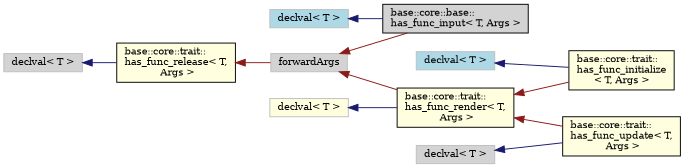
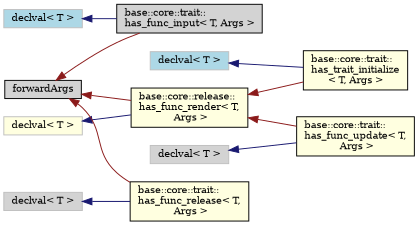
node "base::core::base:: has_func_input< T, Args >": label "base::core::base:: has_func_input< T, Args >" -> "base::core::trait:: has_func_input< T, Args >"
edge "forwardArgs" -> "base::core::trait:: has_func_release< T, Args >": reversed
node "forwardArgs": color grey75 -> black
node "base::core::trait:: has_func_initialize < T, Args >": label "base::core::trait:: has_func_initialize < T, Args >" -> "base::core::trait:: has_trait_initialize < T, Args >"
node "base::core::trait:: has_func_render< T, Args >": label "base::core::trait:: has_func_render< T, Args >" -> "base::core::release:: has_func_render< T, Args >"
